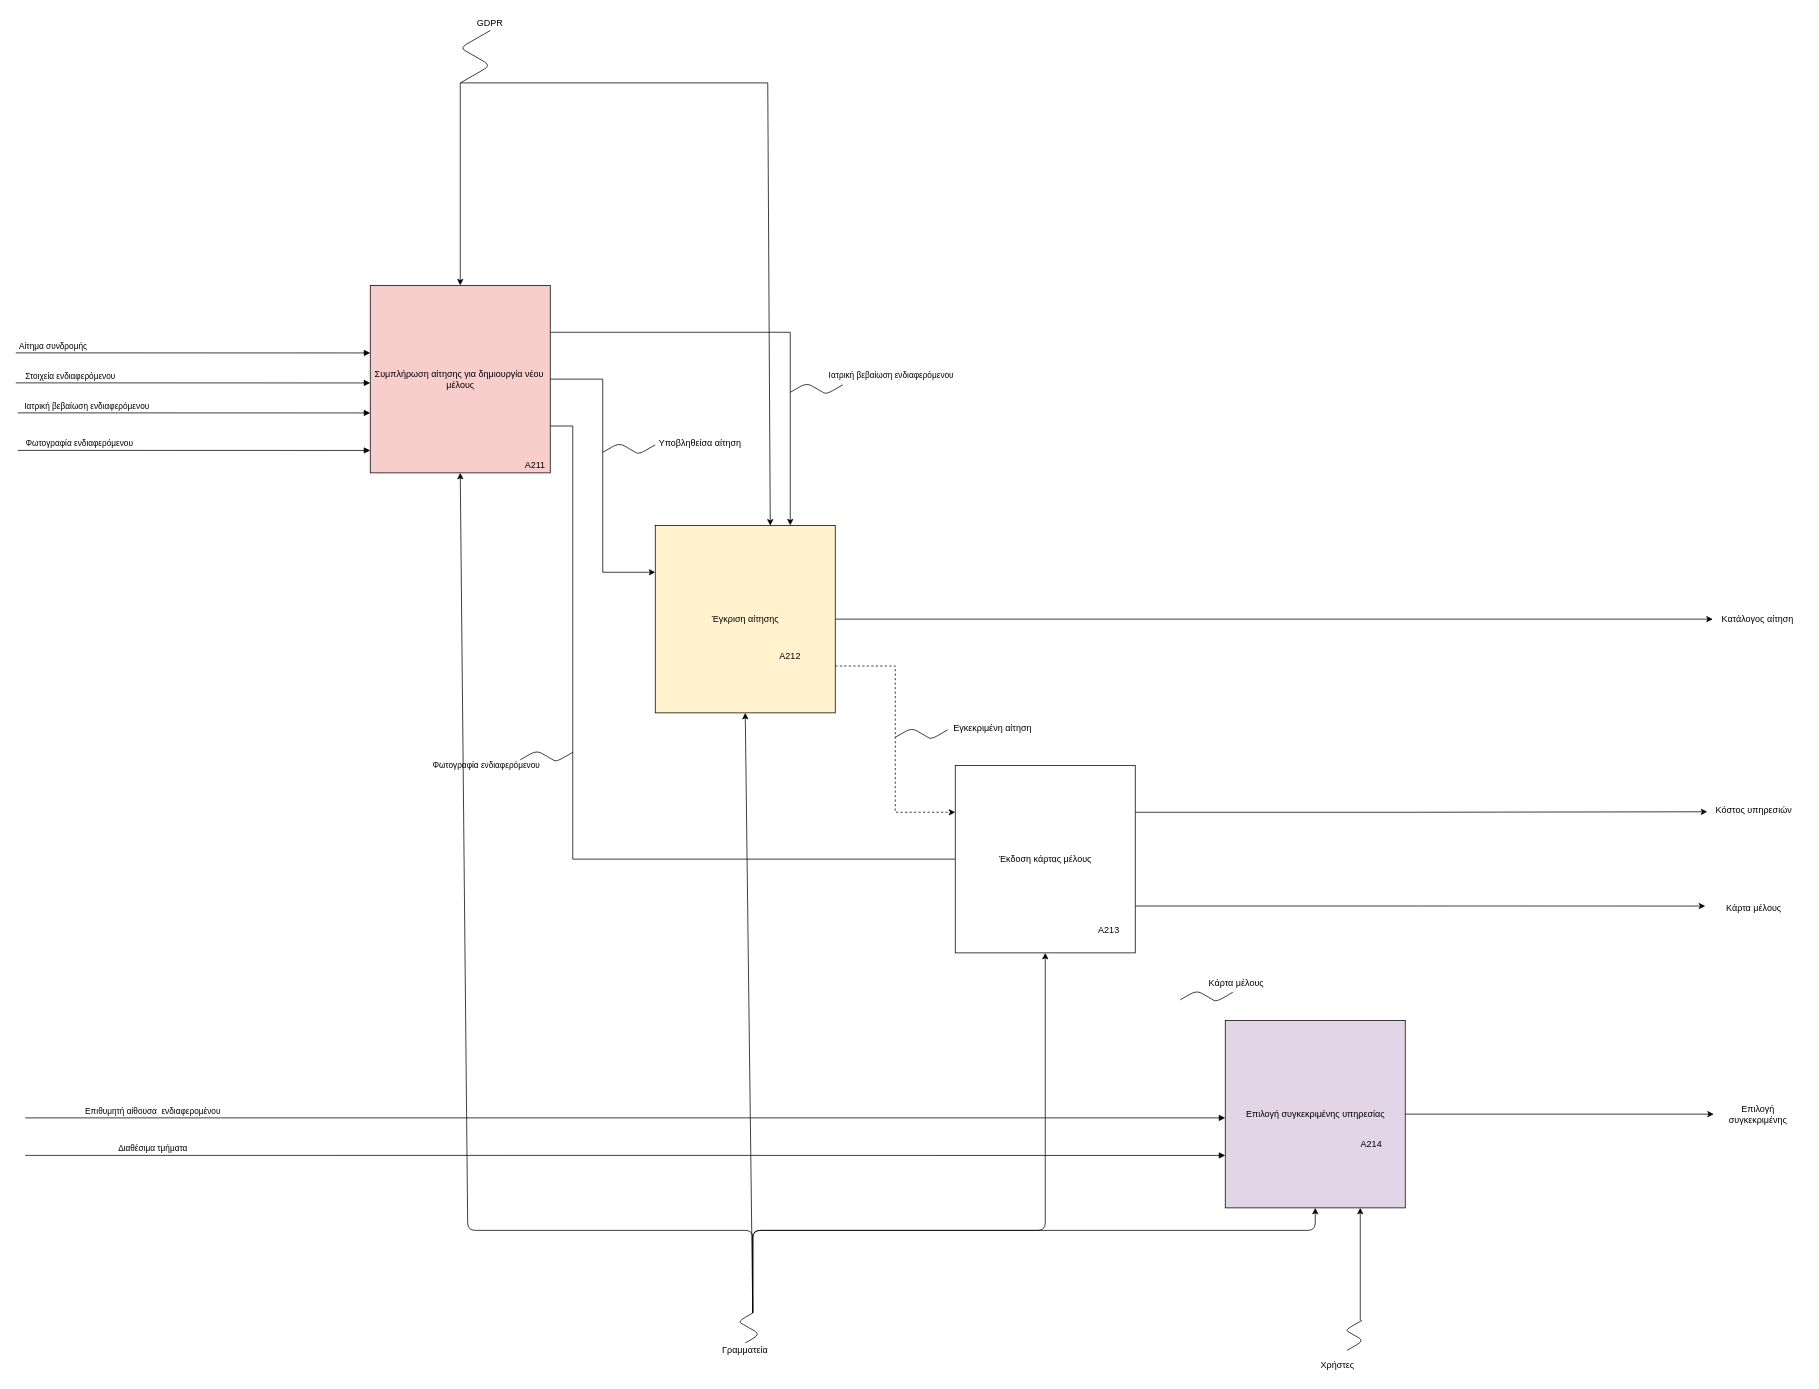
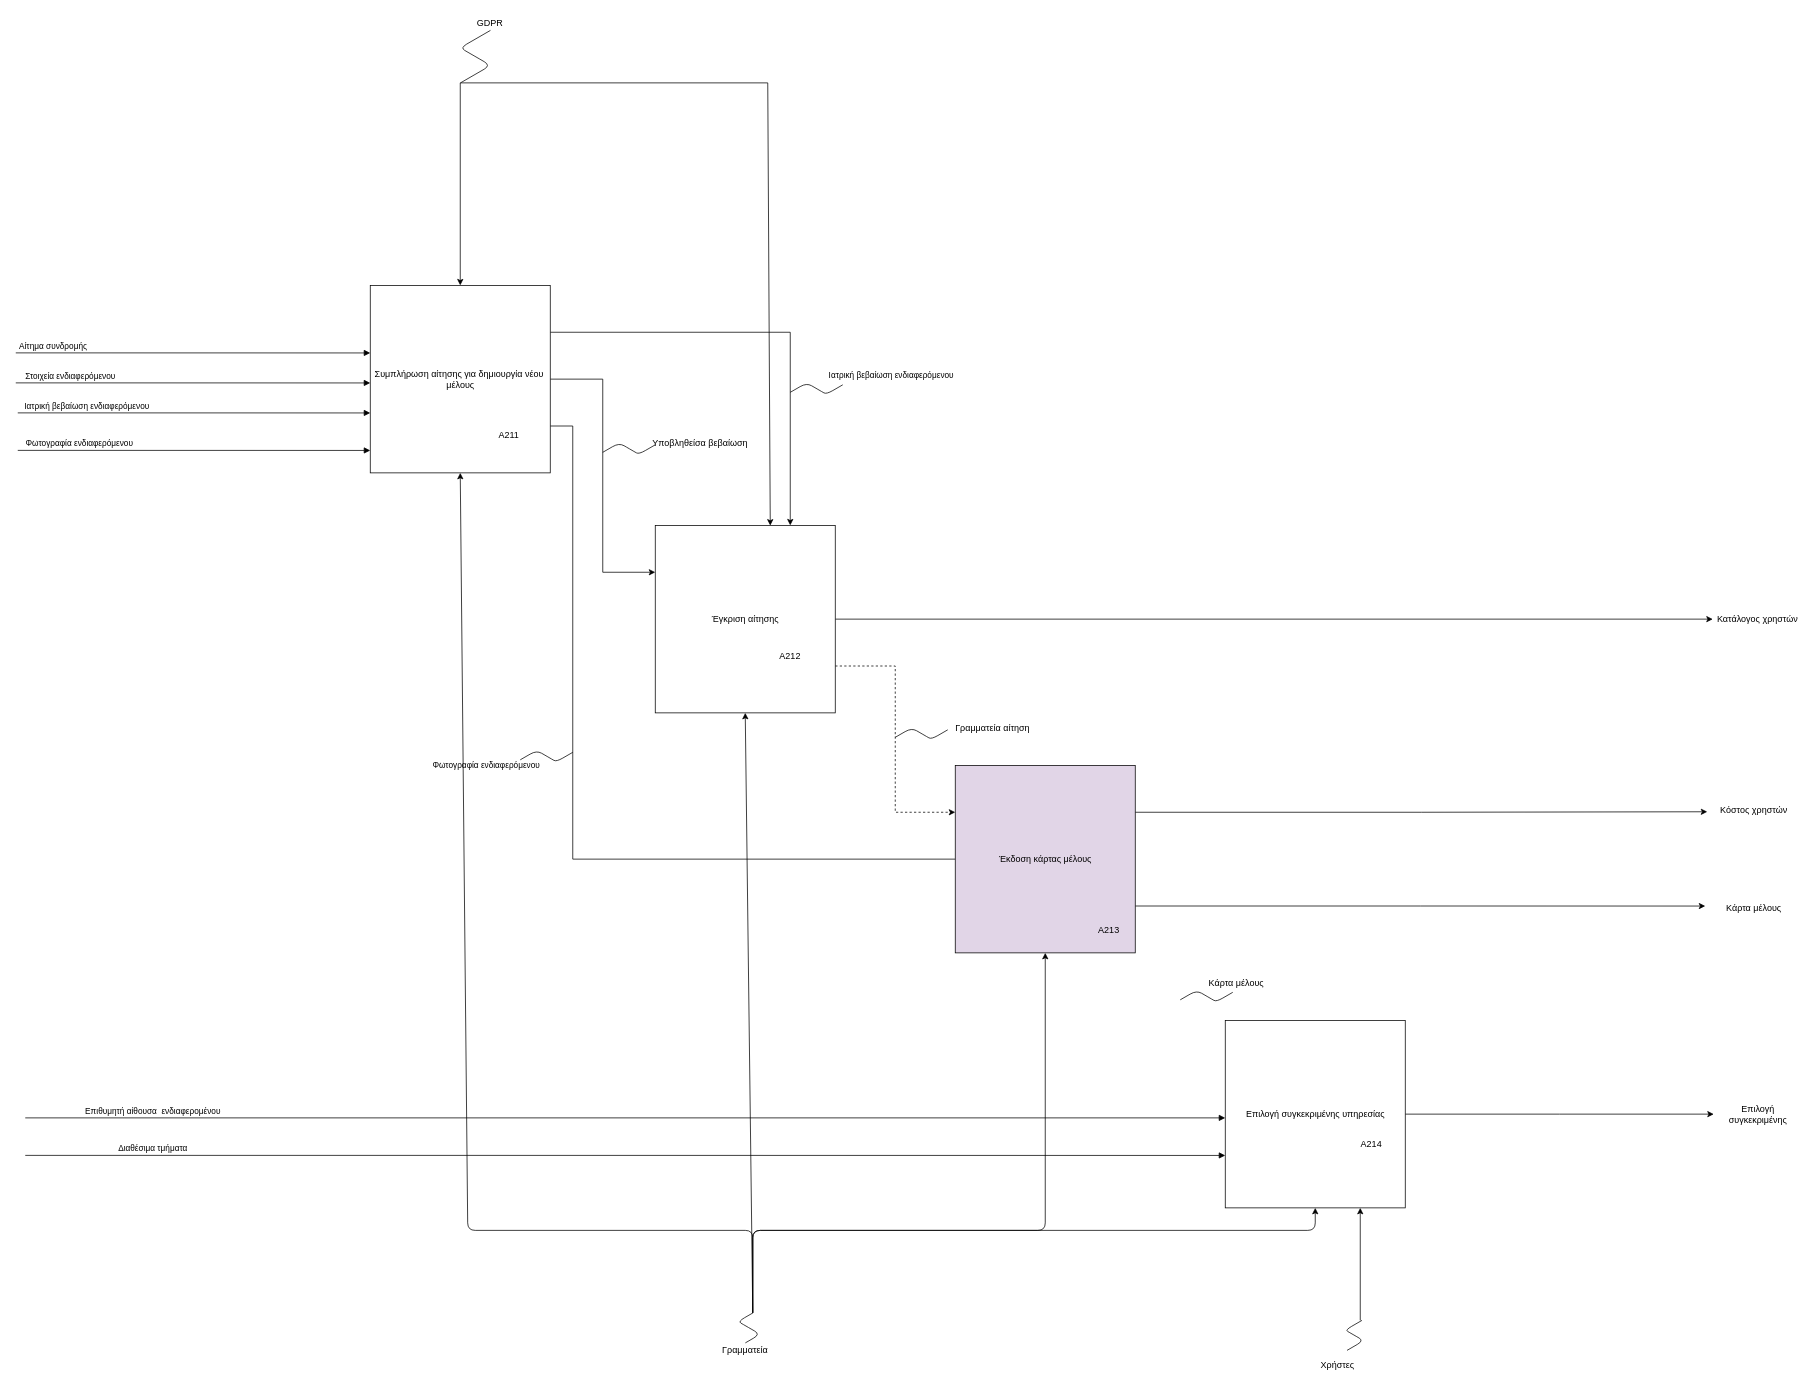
node "Συμπλήρωση αίτησης για δημιουργία νέου μέλους": fillcolor #f8cecc -> #ffffff
node "Υποβληθείσα αίτηση": label "Υποβληθείσα αίτηση" -> "Υποβληθείσα βεβαίωση"
node "A211": moved (535, 465) -> (509, 435)
node "Έγκριση αίτησης": fillcolor #fff2cc -> #ffffff
node "Κατάλογος αίτηση": label "Κατάλογος αίτηση" -> "Κατάλογος χρηστών"
node "Εγκεκριμένη αίτηση": label "Εγκεκριμένη αίτηση" -> "Γραμματεία αίτηση"
node "Κόστος υπηρεσιών": label "Κόστος υπηρεσιών" -> "Κόστος χρηστών"
node "Έκδοση κάρτας μέλους": fillcolor #ffffff -> #e1d5e7
node "Επιλογή συγκεκριμένης υπηρεσίας": fillcolor #e1d5e7 -> #ffffff
